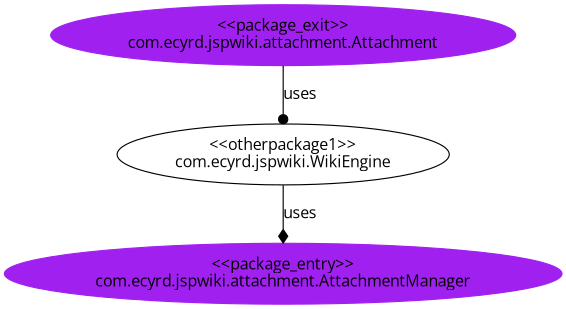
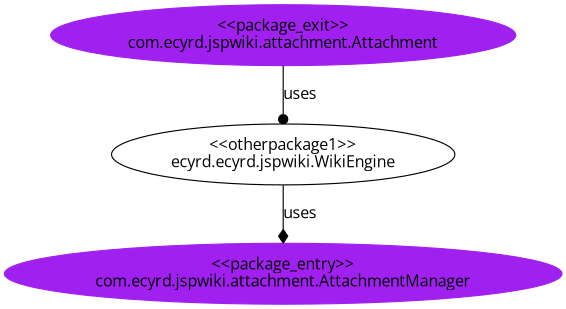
node "<<otherpackage1>> com.ecyrd.jspwiki.WikiEngine": label "<<otherpackage1>> com.ecyrd.jspwiki.WikiEngine" -> "<<otherpackage1>> ecyrd.ecyrd.jspwiki.WikiEngine"
